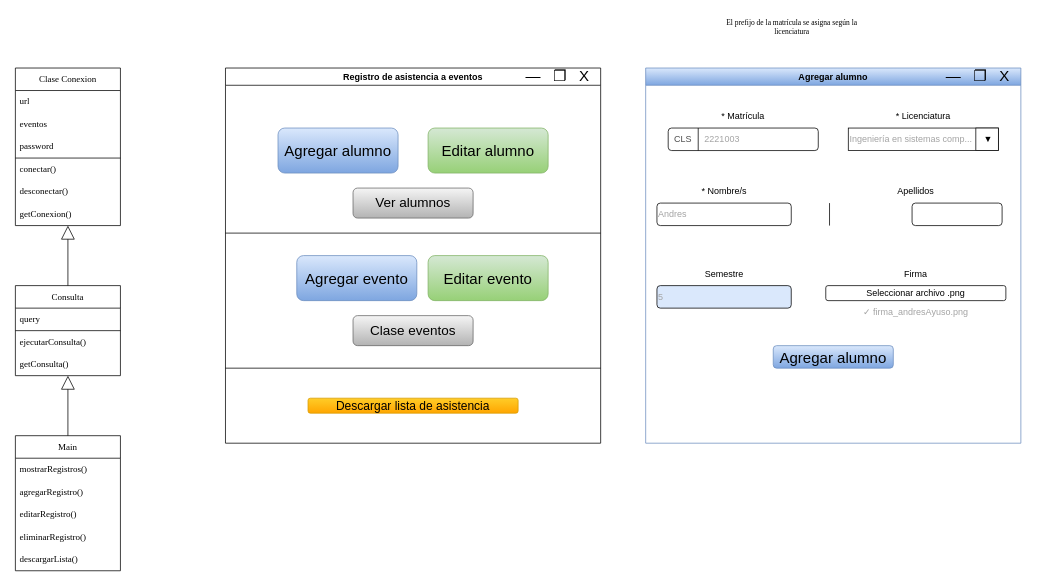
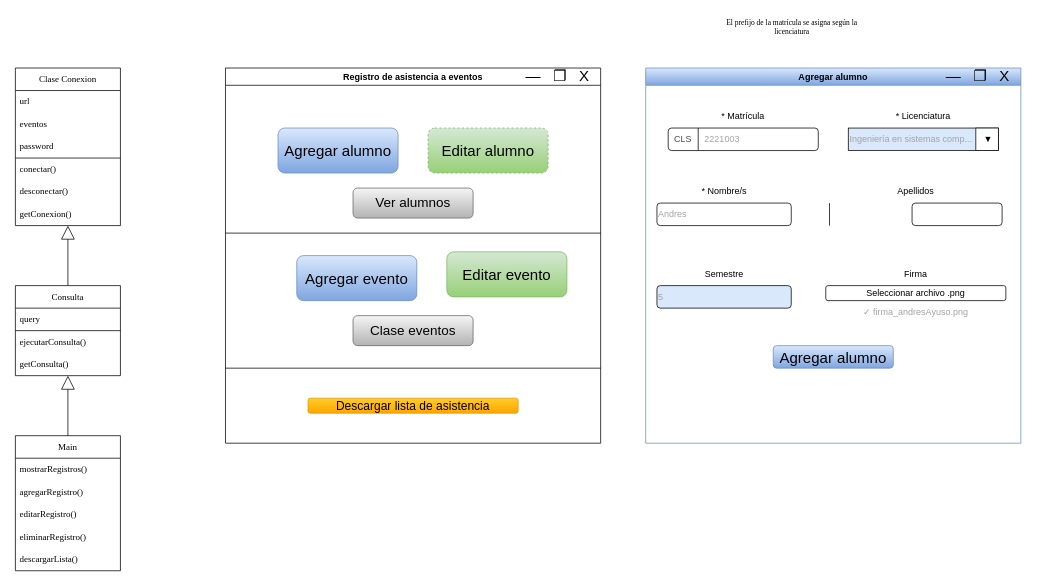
node "Ingeniería en sistemas comp...": fillcolor #ffffff -> #dae8fc
node "Editar alumno": style solid -> dashed
node "Editar evento": moved (488, 278) -> (507, 274)
